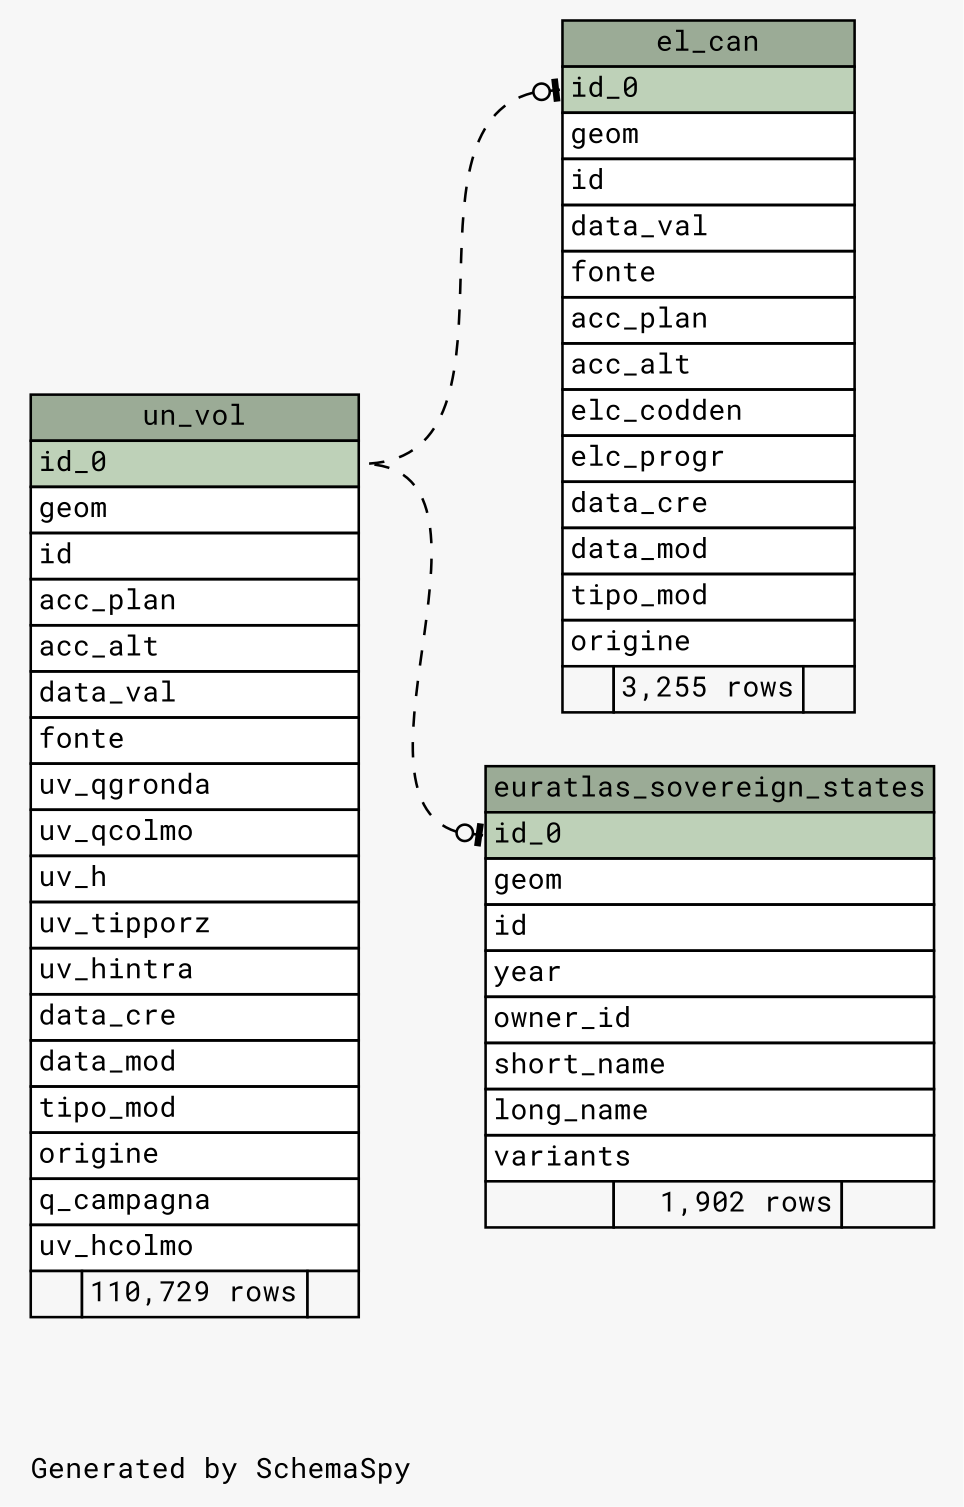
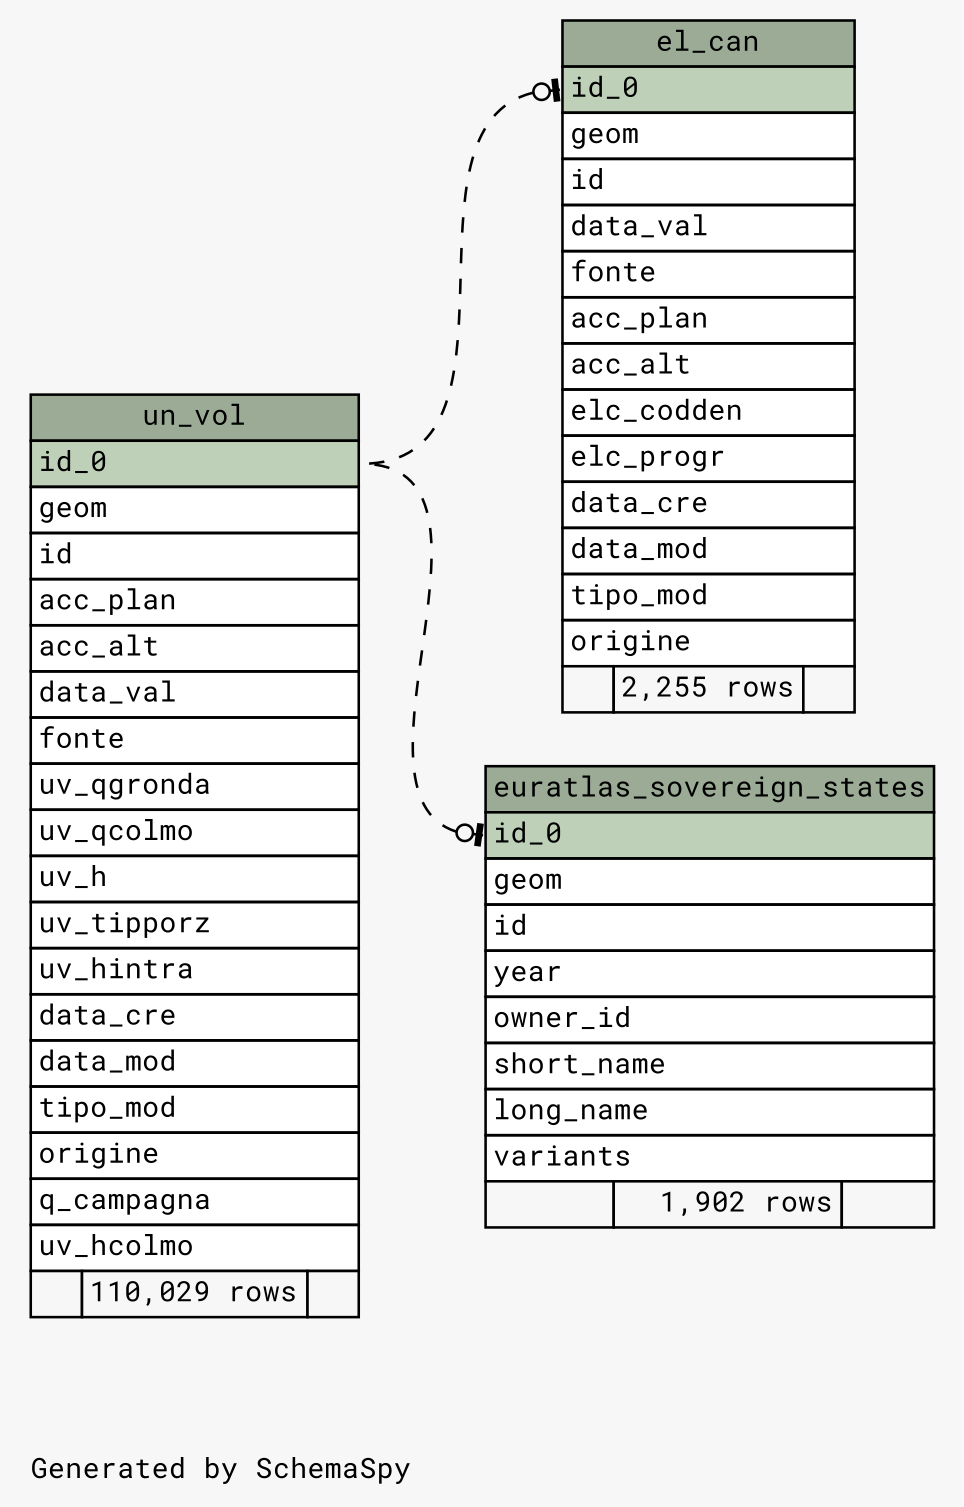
node "el_can": text "3,255 rows" -> "2,255 rows"
node "un_vol": text "110,729 rows" -> "110,029 rows"
